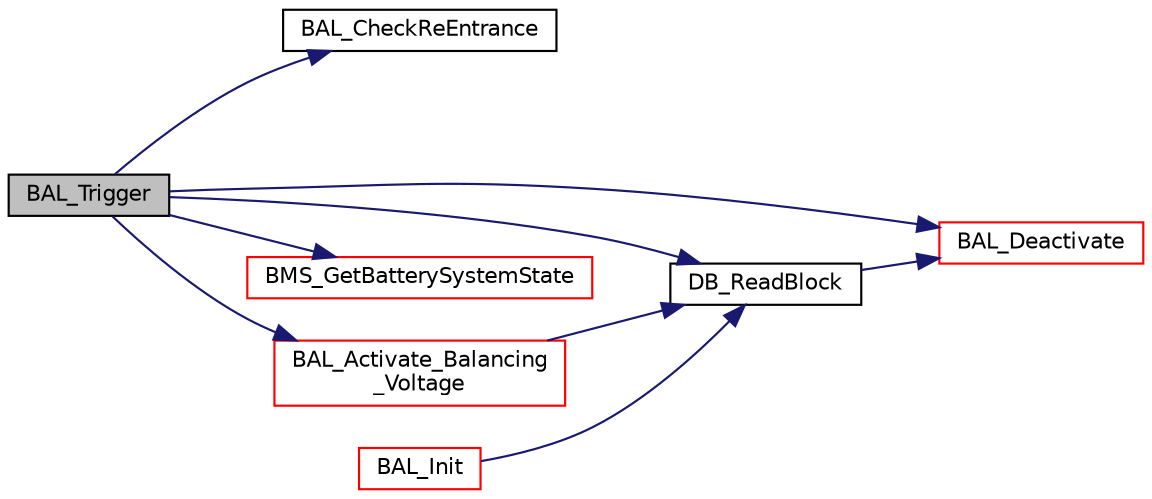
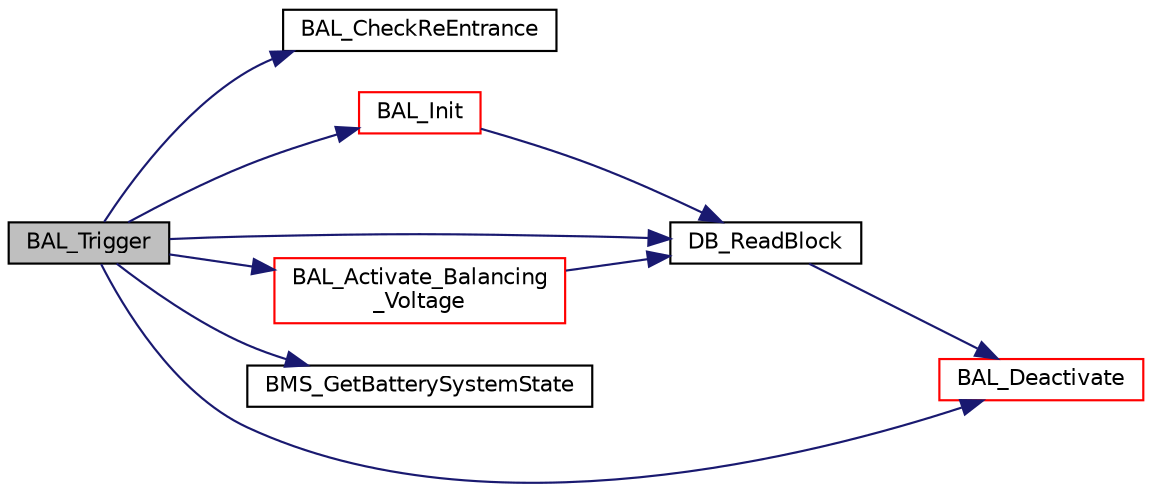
edge "BAL_Trigger" -> "BAL_Init": added
node "BMS_GetBatterySystemState": color red -> black
